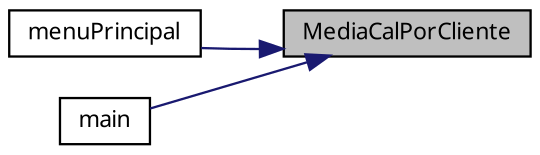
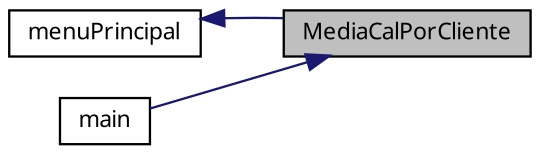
edge "menuPrincipal" -> "MediaCalPorCliente": reversed
